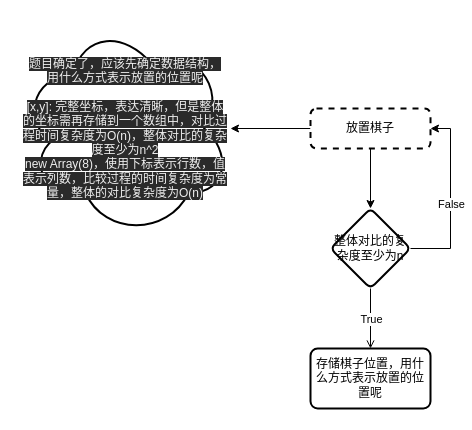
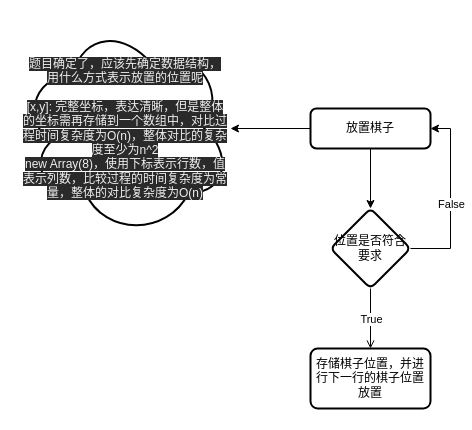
node "放置棋子": style dashed -> solid
node "整体对比的复杂度至少为n": label "整体对比的复杂度至少为n" -> "位置是否符合要求"
node "存储棋子位置，用什么方式表示放置的位置呢": label "存储棋子位置，用什么方式表示放置的位置呢" -> "存储棋子位置，并进行下一行的棋子位置放置"
